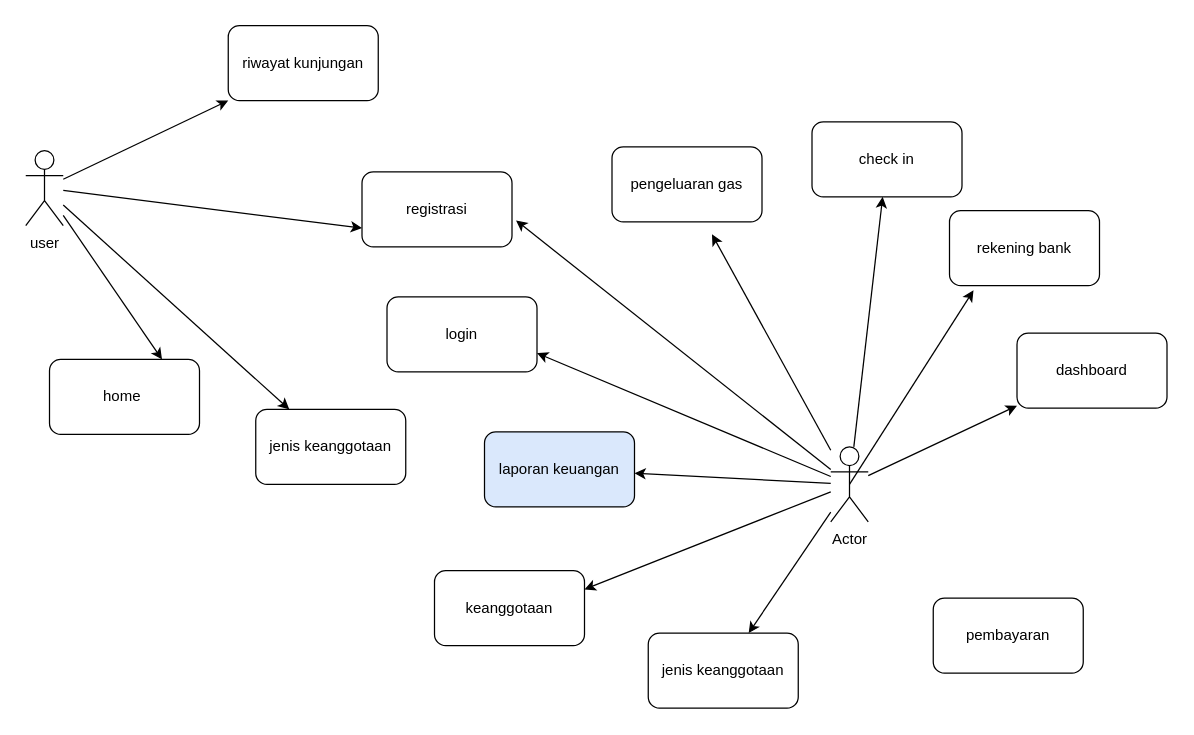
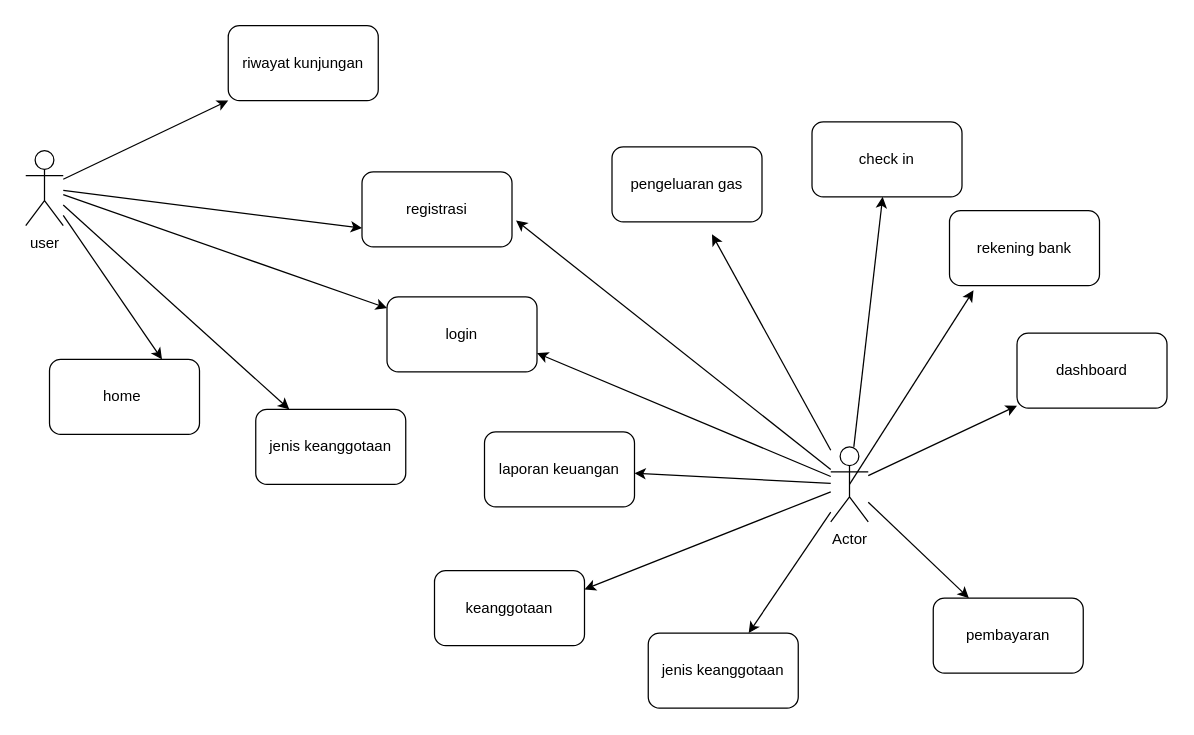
edge "user" -> "login": added
node "laporan keuangan": fillcolor #dae8fc -> #ffffff
edge "Actor" -> "pembayaran": added
